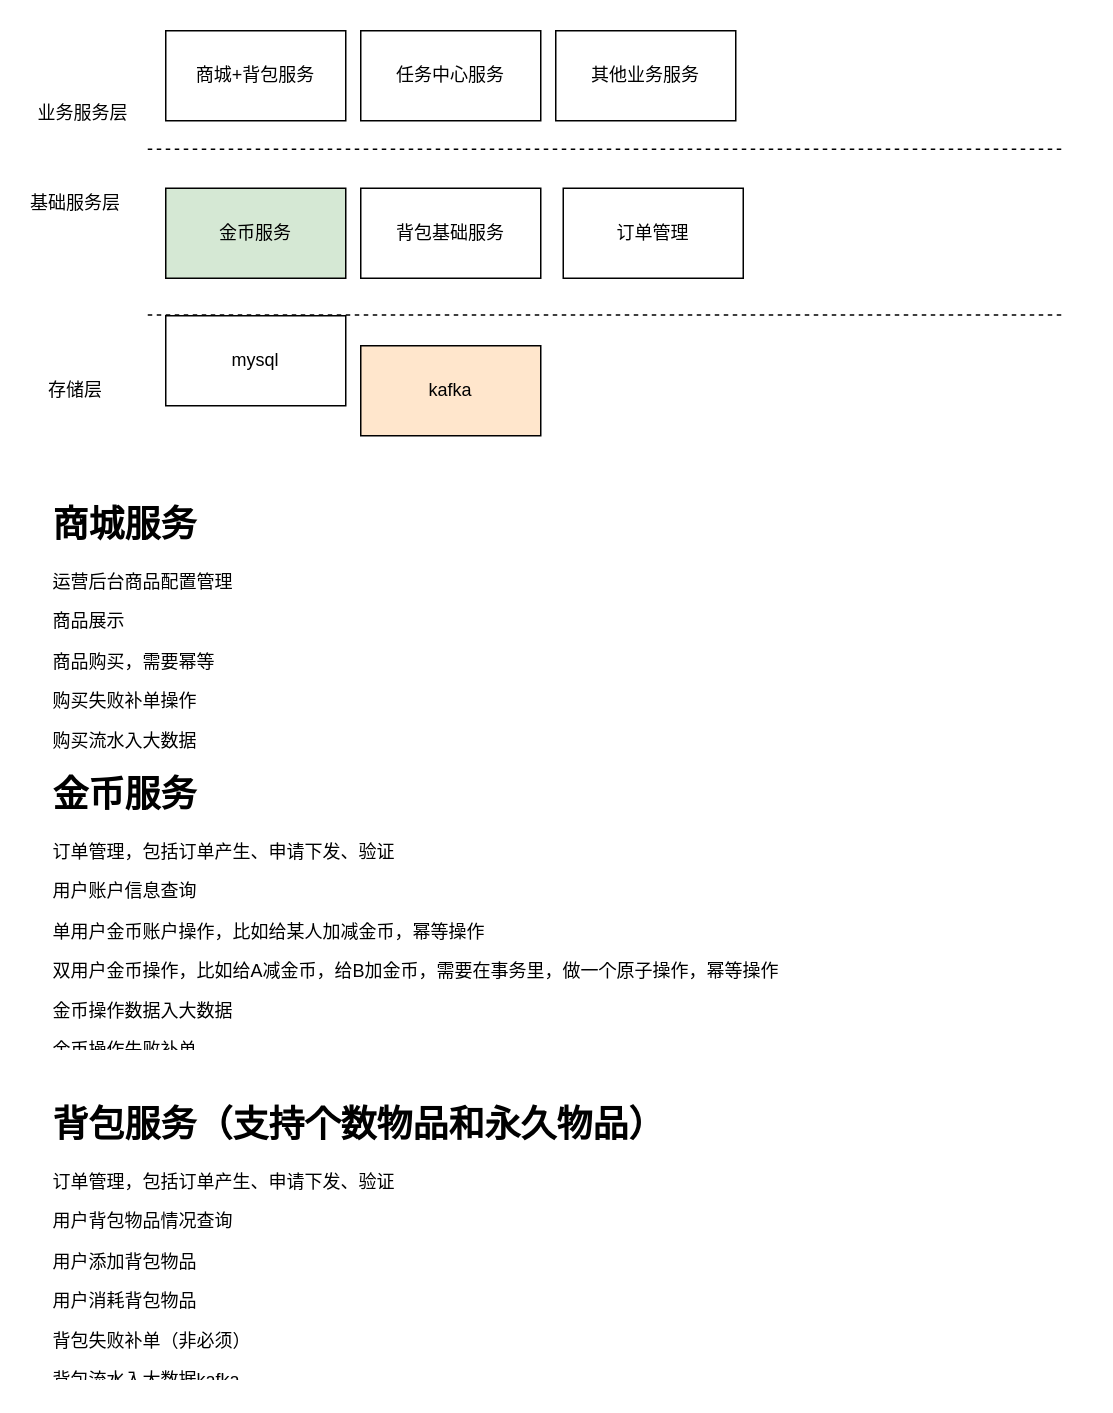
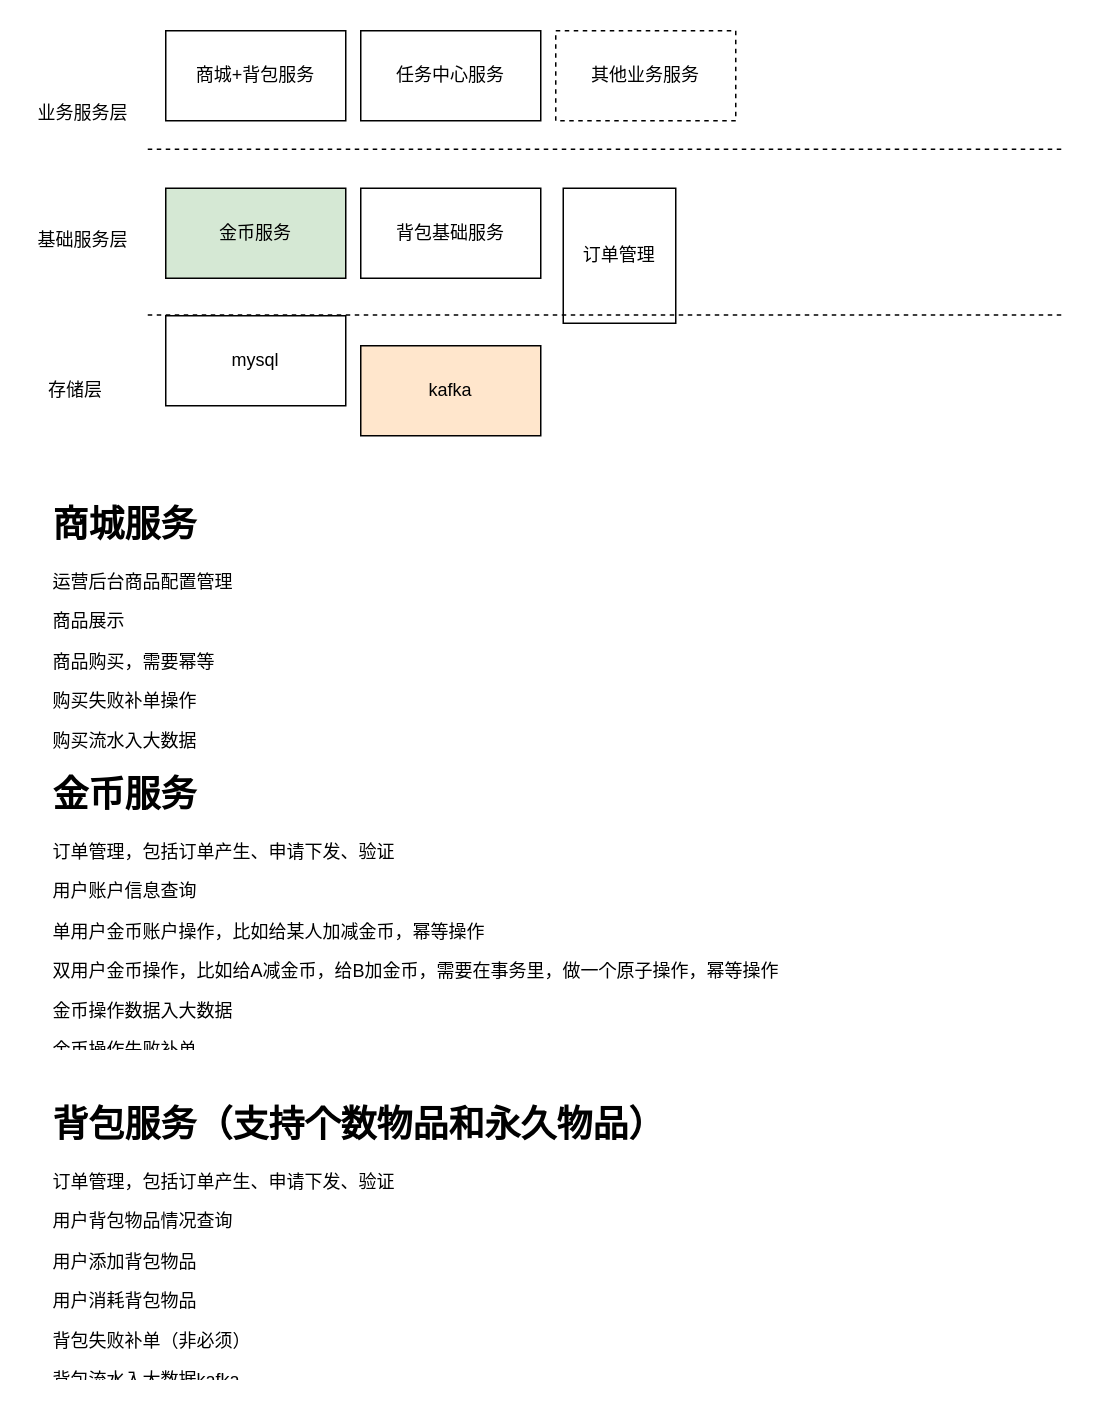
node "其他业务服务": style solid -> dashed
node "基础服务层": moved (76, 203) -> (83, 241)
node "订单管理": size 180x90 -> 113x135
